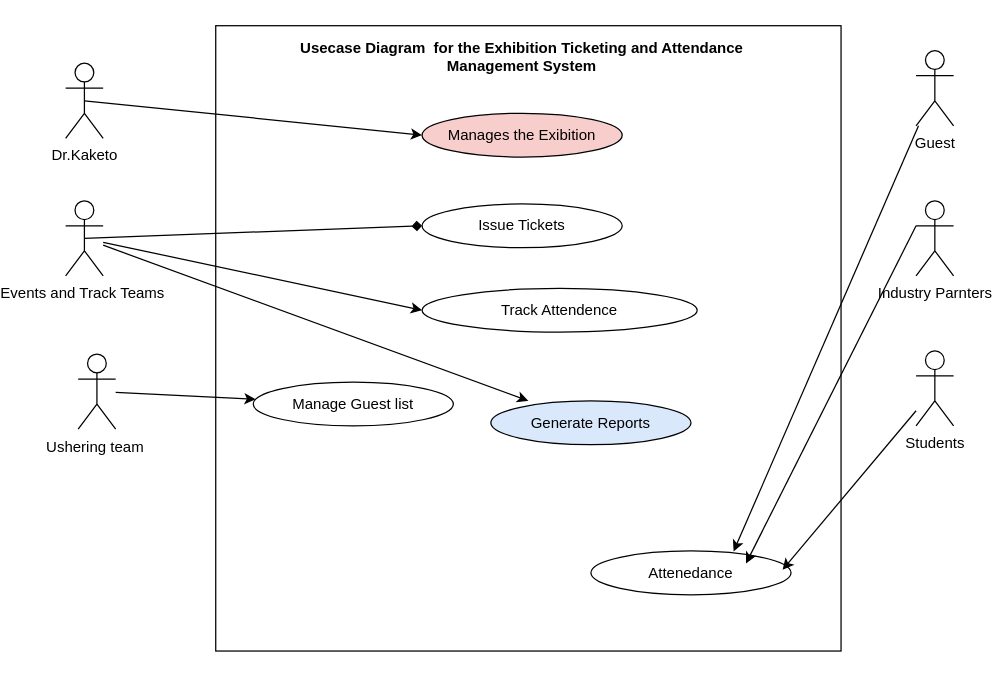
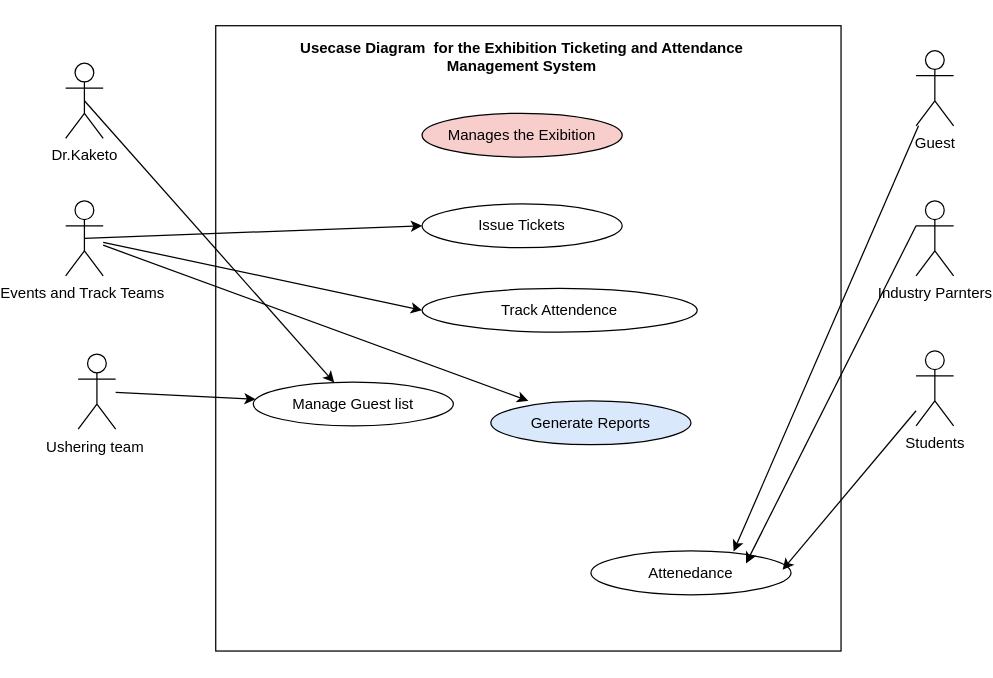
edge "Dr.Kaketo" -> "Manages the Exibition": now "Dr.Kaketo" -> "Manage Guest list"
edge "Events and Track Teams" -> "Issue Tickets": arrowhead diamond -> classic
